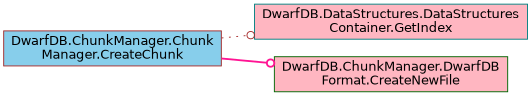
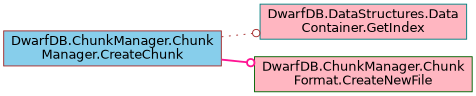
node "DwarfDB.DataStructures.DataStructures Container.GetIndex": label "DwarfDB.DataStructures.DataStructures Container.GetIndex" -> "DwarfDB.DataStructures.Data Container.GetIndex"
node "DwarfDB.ChunkManager.DwarfDB Format.CreateNewFile": label "DwarfDB.ChunkManager.DwarfDB Format.CreateNewFile" -> "DwarfDB.ChunkManager.Chunk Format.CreateNewFile"
